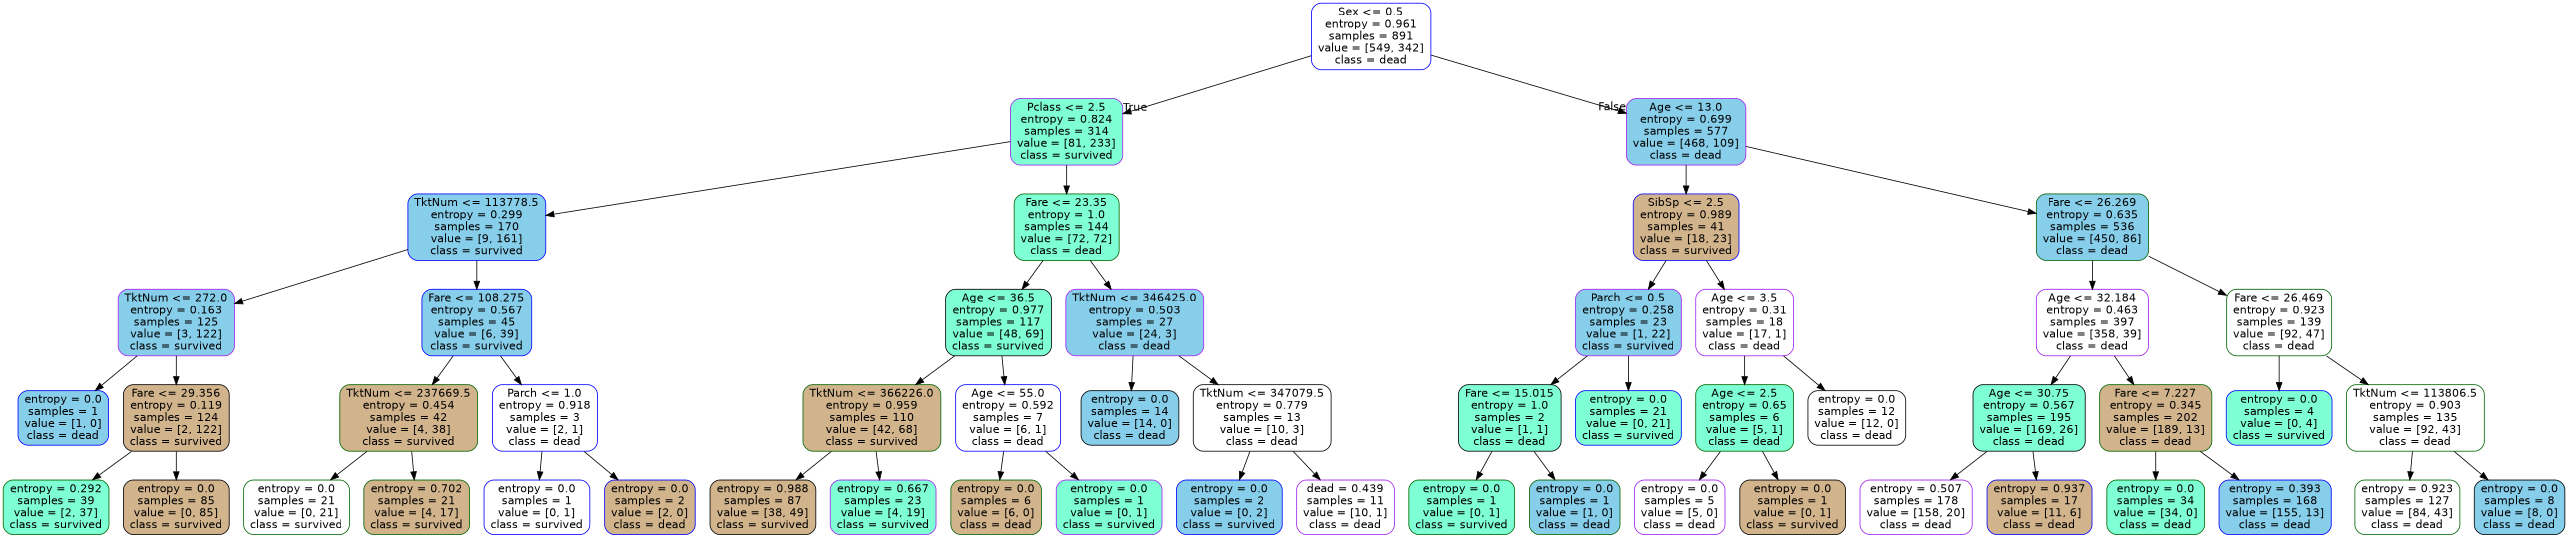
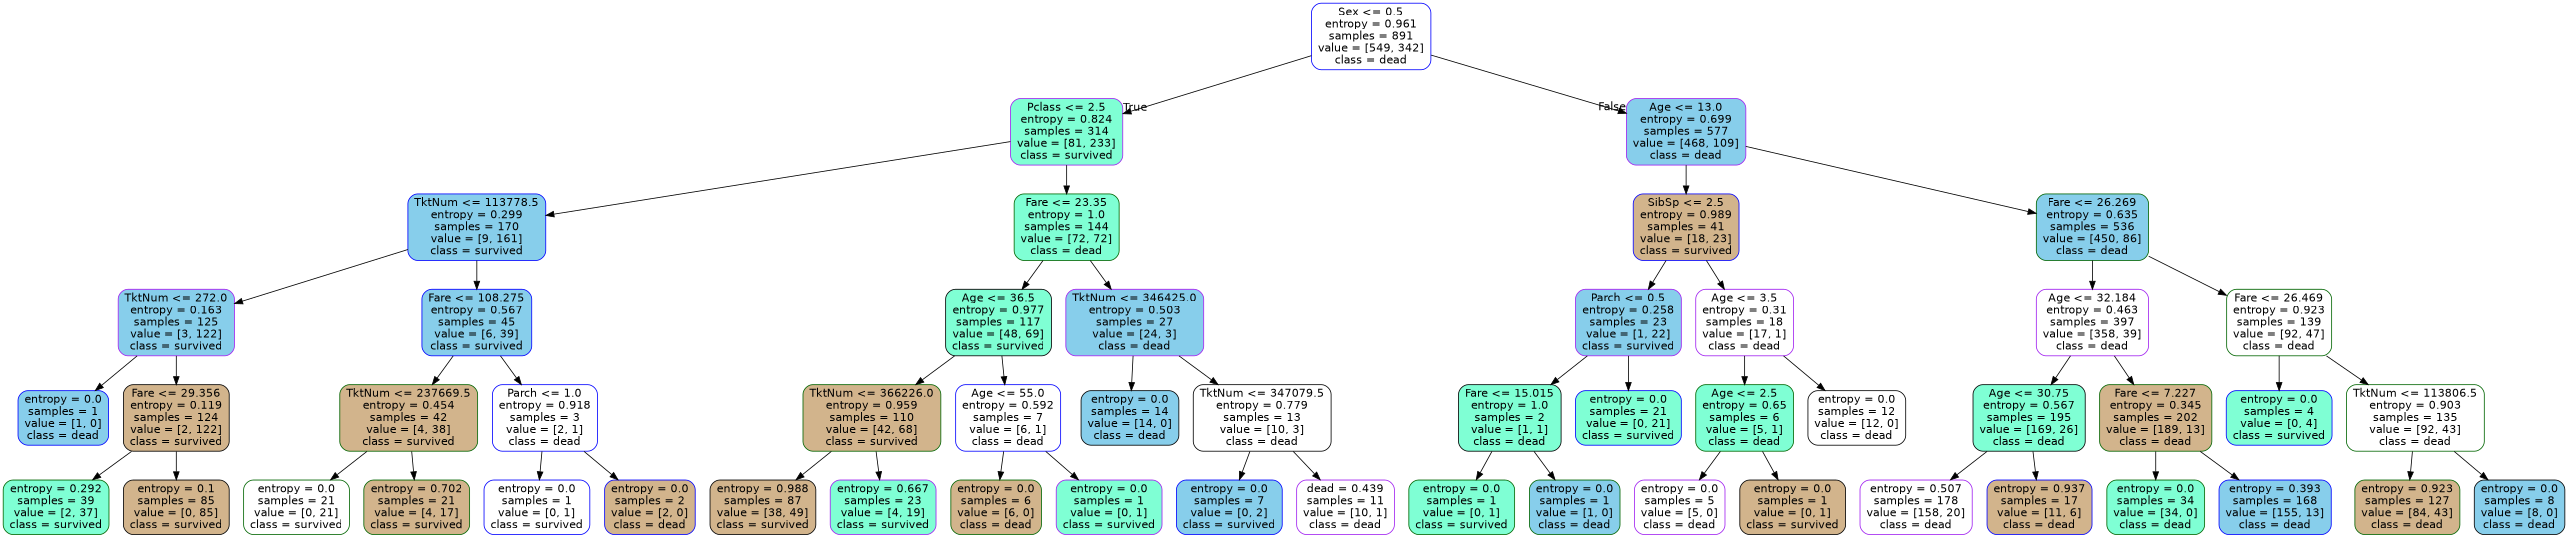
node "entropy = 0.0 samples = 85 value = [0, 85] class = survived": label "entropy = 0.0 samples = 85 value = [0, 85] class = survived" -> "entropy = 0.1 samples = 85 value = [0, 85] class = survived"
node "entropy = 0.0 samples = 2 value = [0, 2] class = survived": label "entropy = 0.0 samples = 2 value = [0, 2] class = survived" -> "entropy = 0.0 samples = 7 value = [0, 2] class = survived"
node "entropy = 0.923 samples = 127 value = [84, 43] class = dead": fillcolor white -> tan
